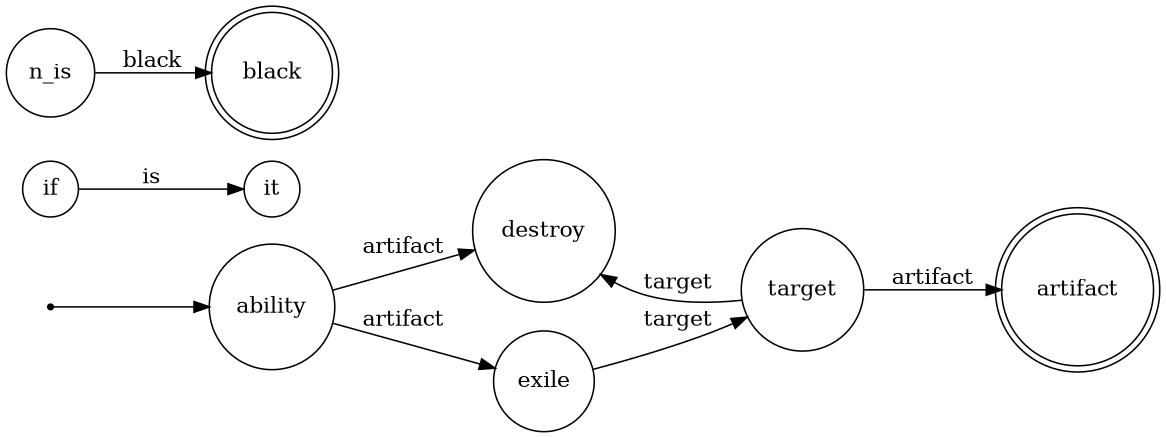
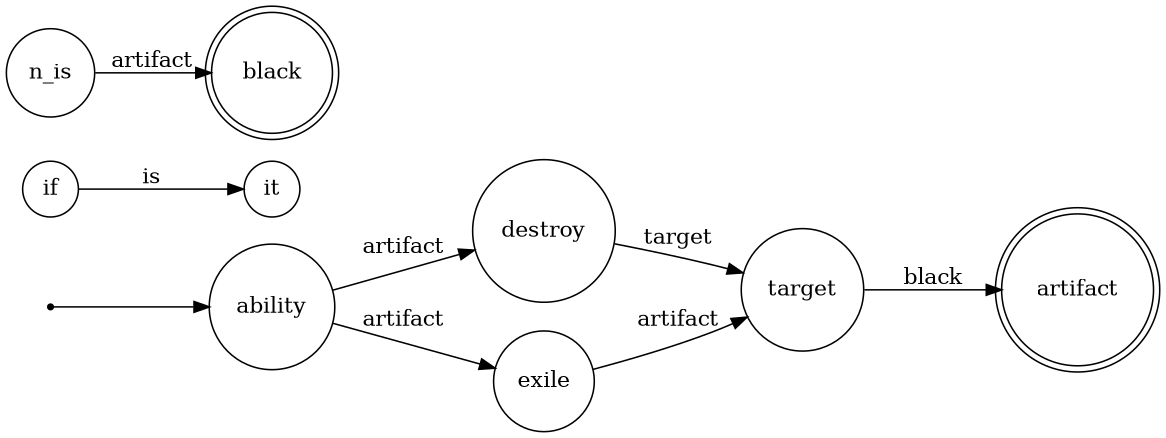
edge "n_is" -> "black": label "black" -> "artifact"
edge "target" -> "artifact": label "artifact" -> "black"
edge "target" -> "destroy": reversed
edge "exile" -> "target": label "target" -> "artifact"
